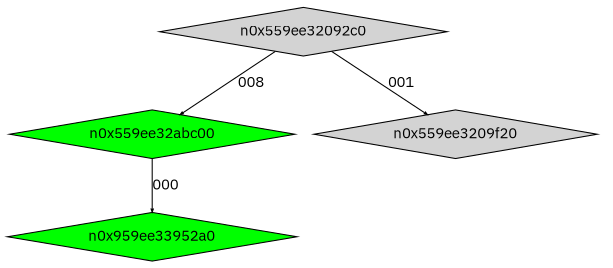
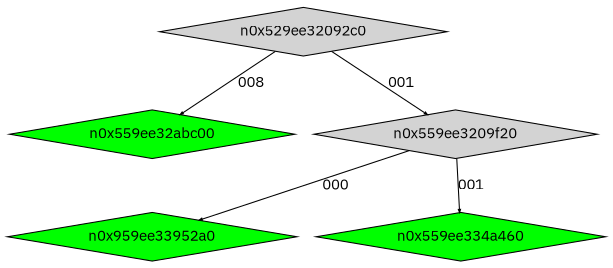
node "n0x559ee32092c0": label "n0x559ee32092c0" -> "n0x529ee32092c0"
edge "n0x559ee32abc00" -> "n0x959ee33952a0": now "n0x559ee3209f20" -> "n0x959ee33952a0"
node "n0x559ee334a460": added
